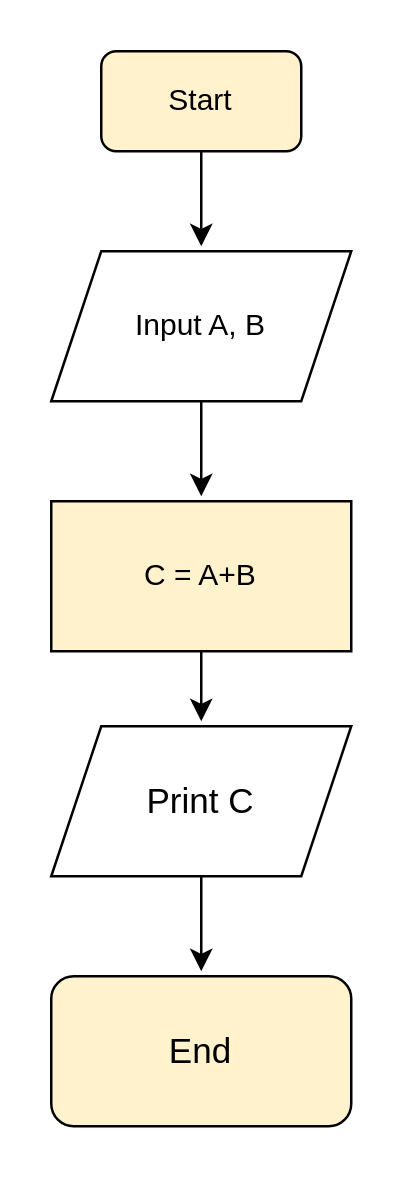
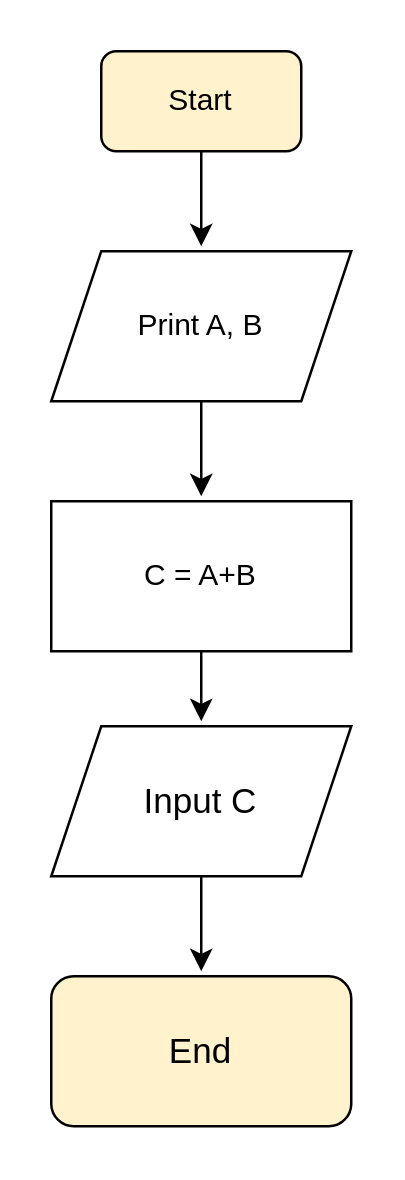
node "Input A, B": label "Input A, B" -> "Print A, B"
node "C = A+B": fillcolor #fff2cc -> #ffffff
node "Print C": label "Print C" -> "Input C"
